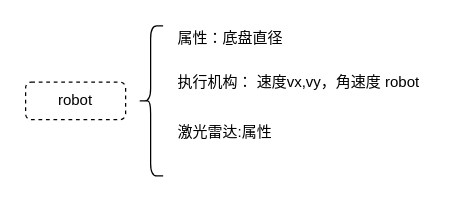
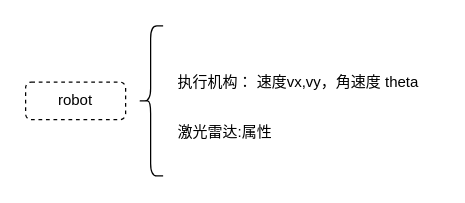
node "属性：底盘直径": removed
node "执行机构： 速度vx,vy，角速度 robot": label "执行机构： 速度vx,vy，角速度 robot" -> "执行机构： 速度vx,vy，角速度 theta"
